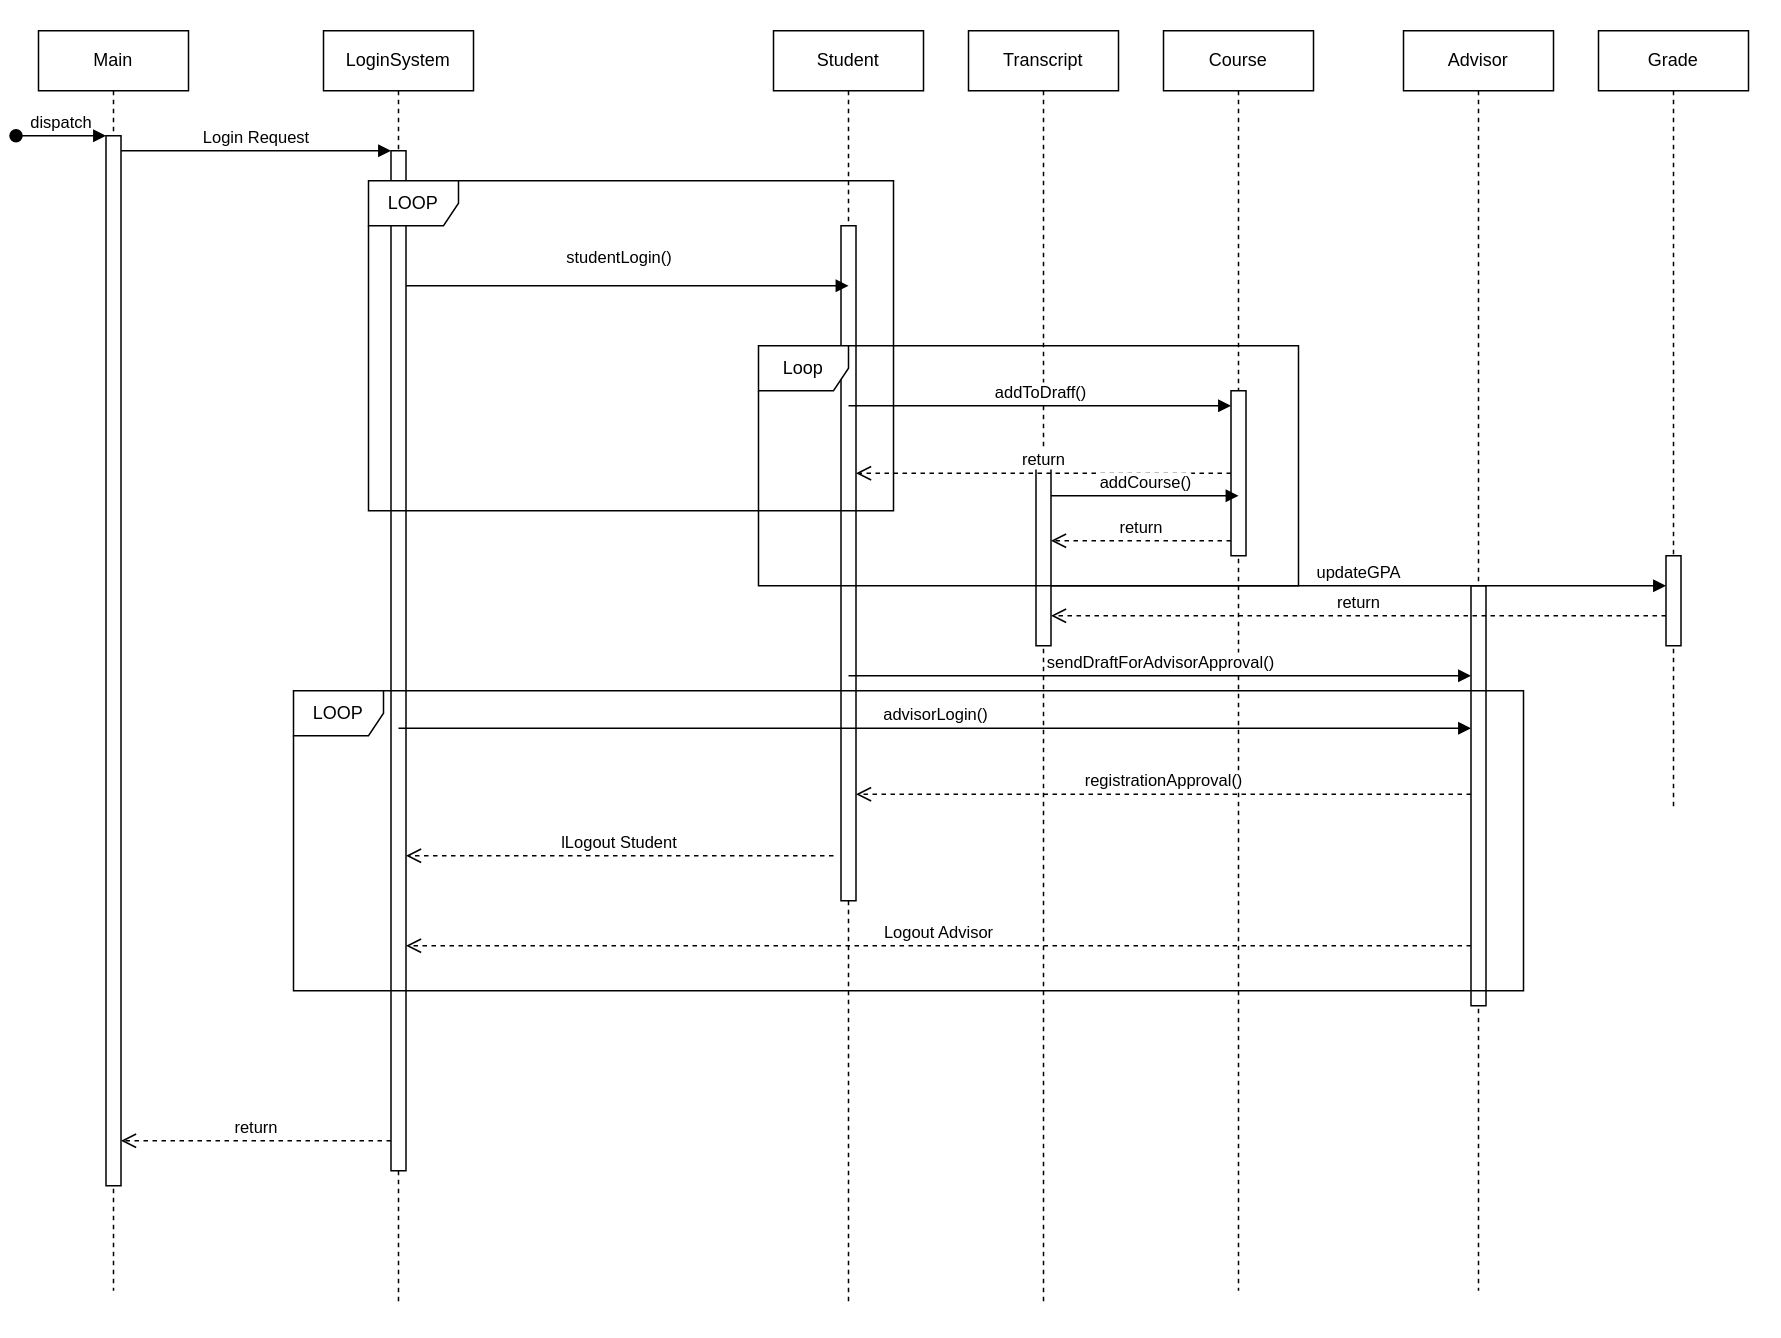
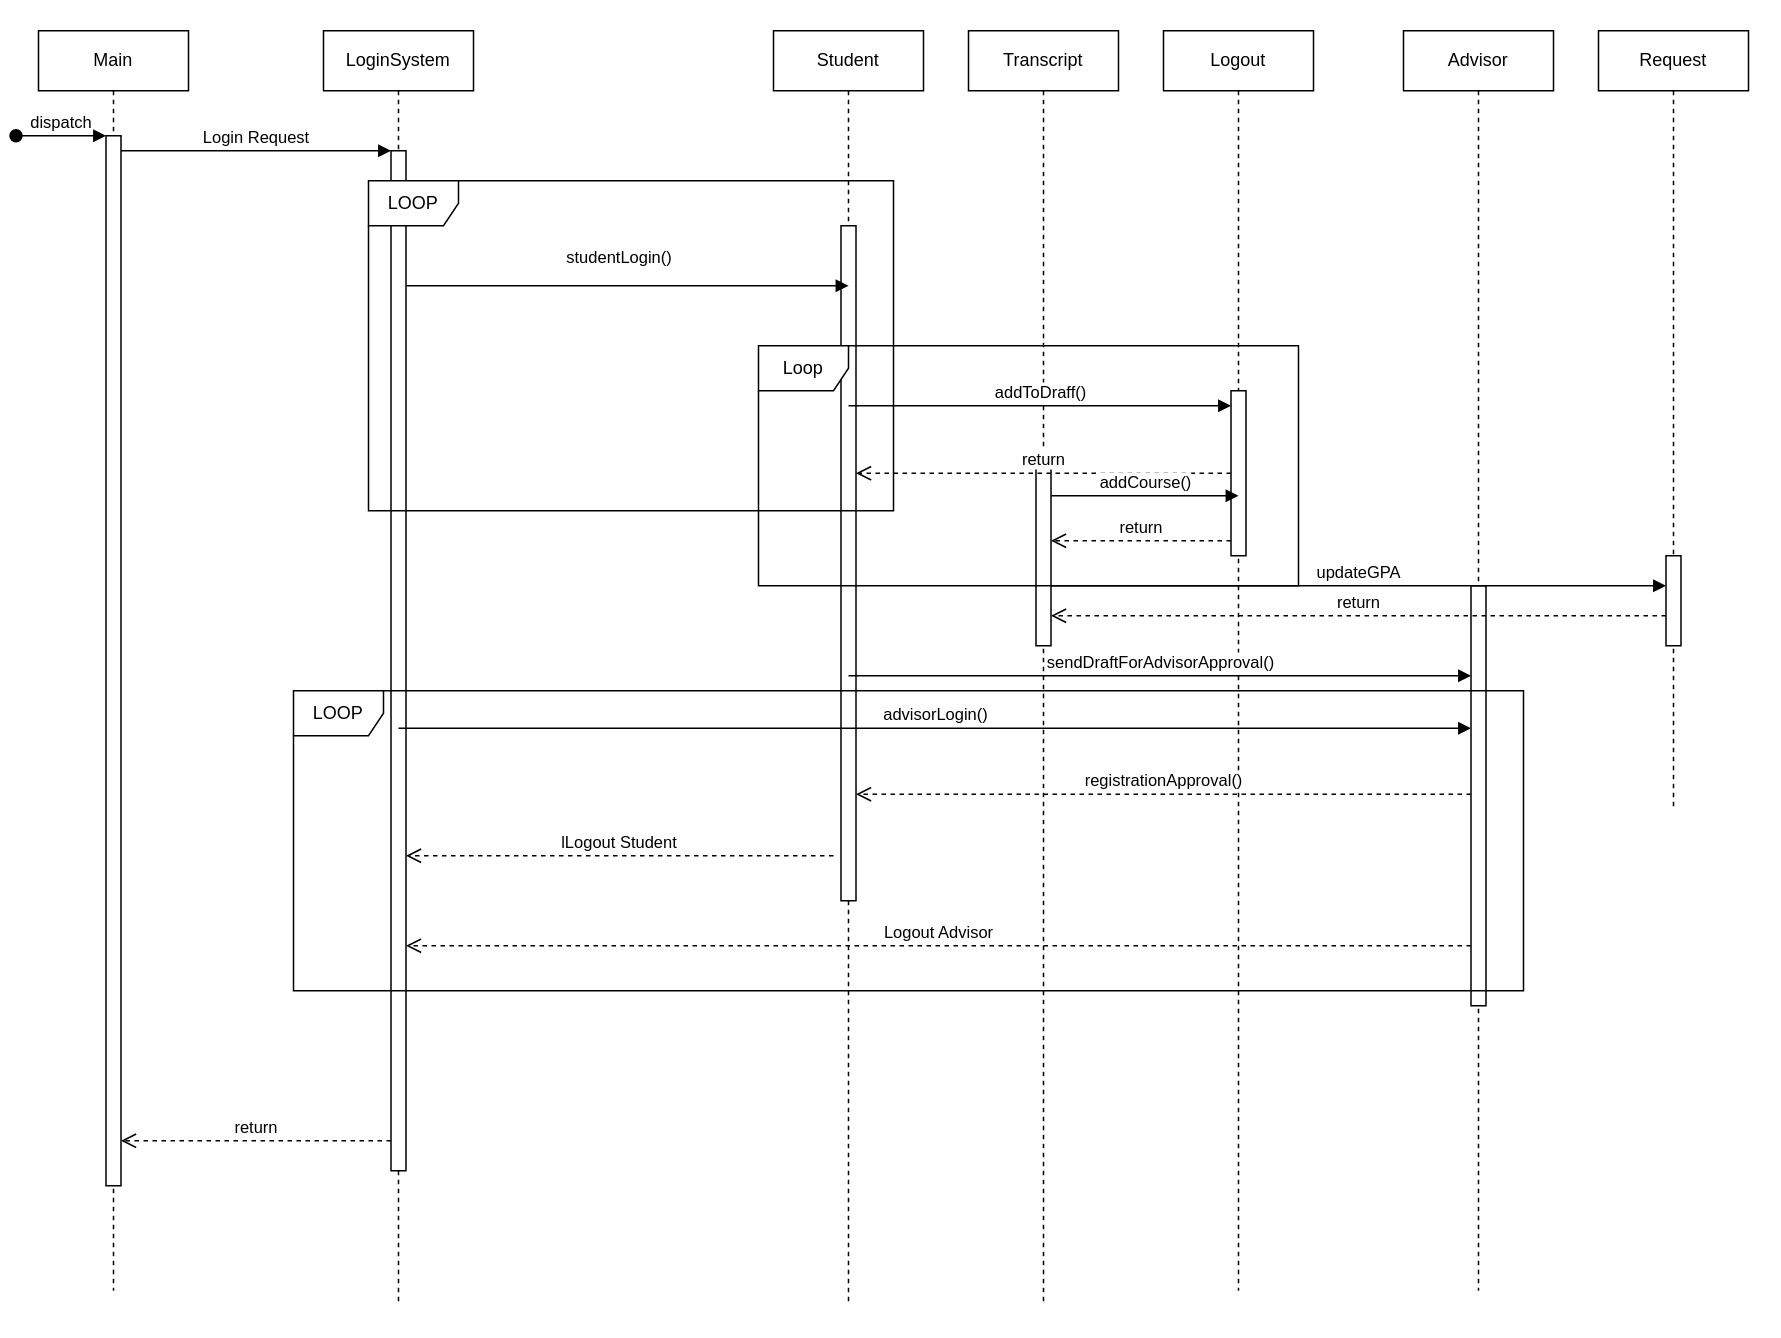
node "Course": label "Course" -> "Logout"
node "Grade": label "Grade" -> "Request"
